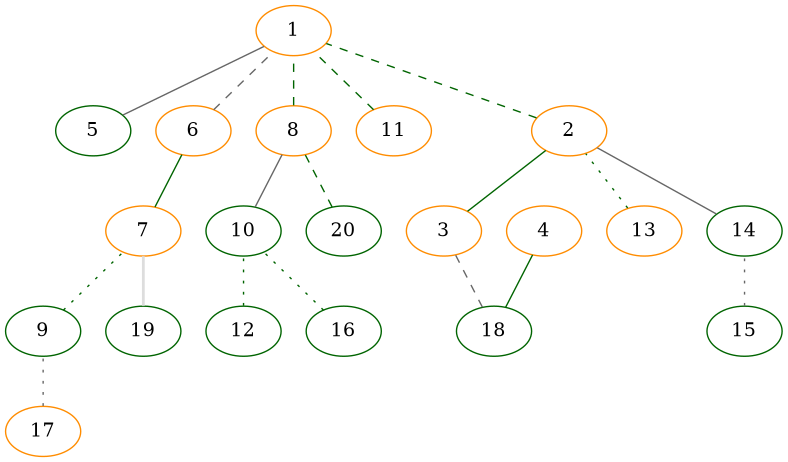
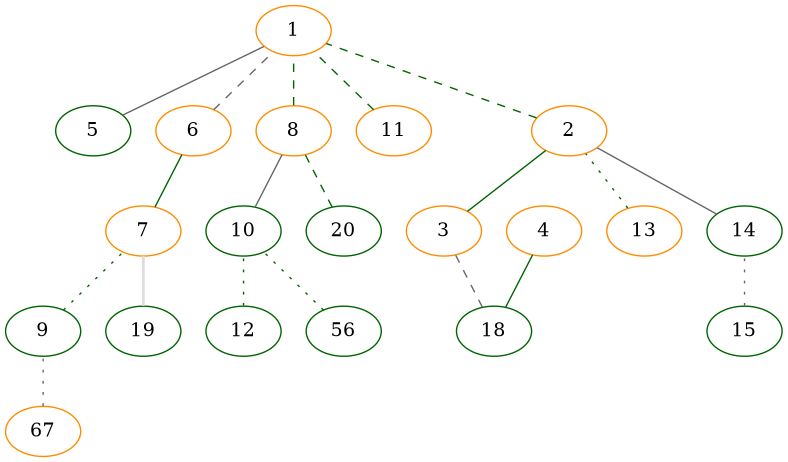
node "16": label "16" -> "56"
node "17": label "17" -> "67"
